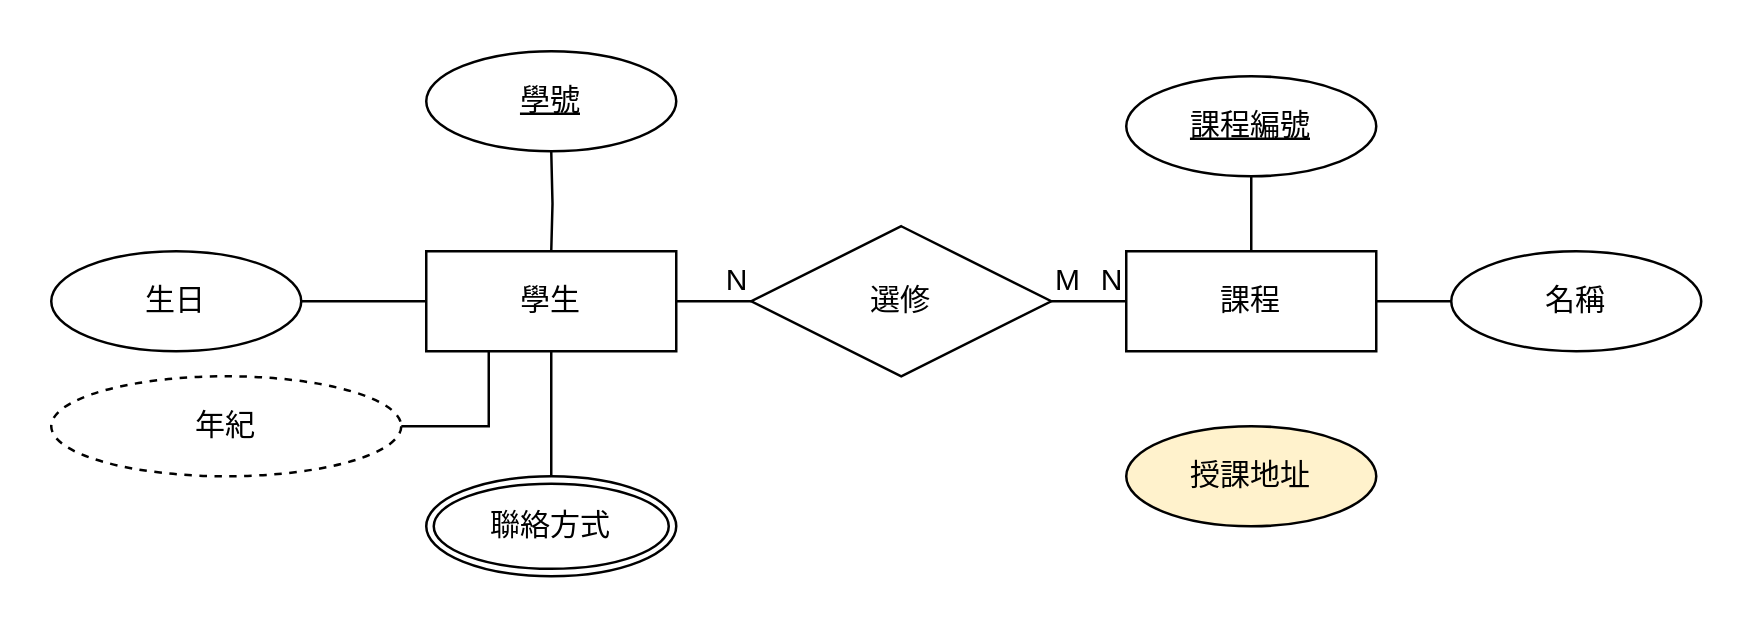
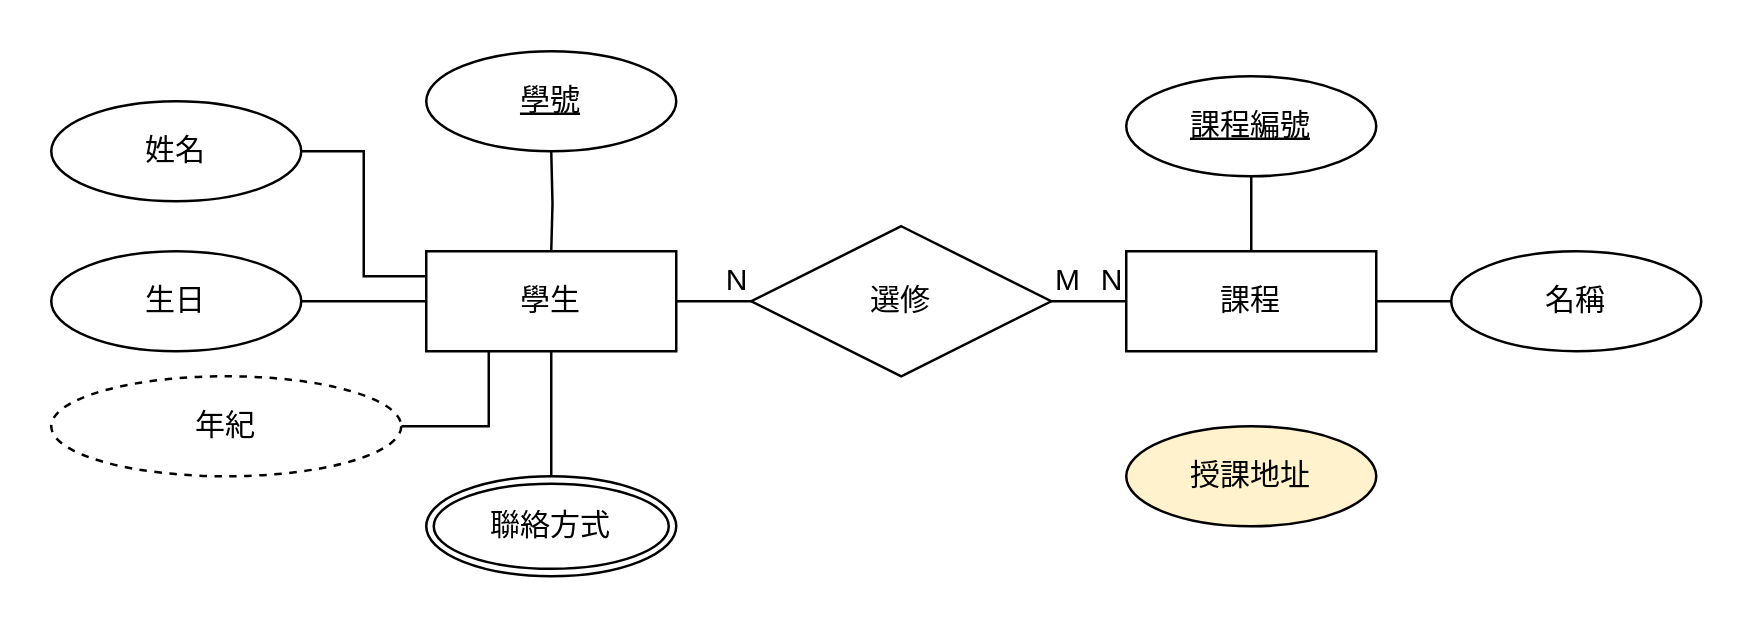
node "姓名": added
edge "姓名" -- "學生": added
